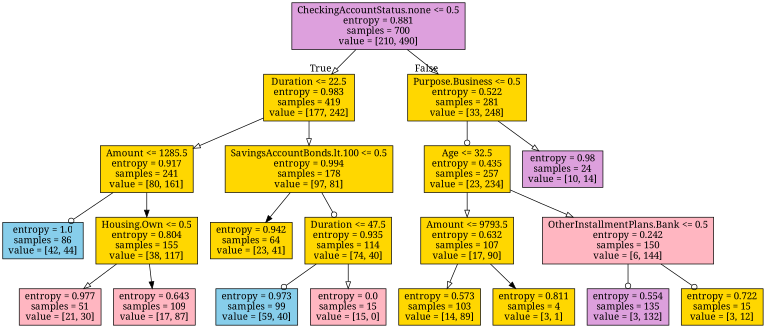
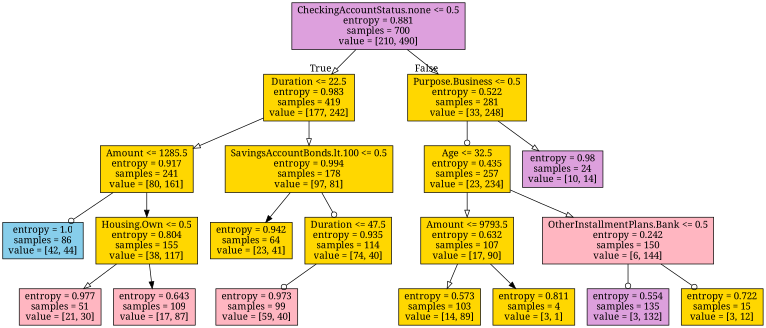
node "entropy = 0.973 samples = 99 value = [59, 40]": fillcolor skyblue -> lightpink
node "entropy = 0.0 samples = 15 value = [15, 0]": removed
